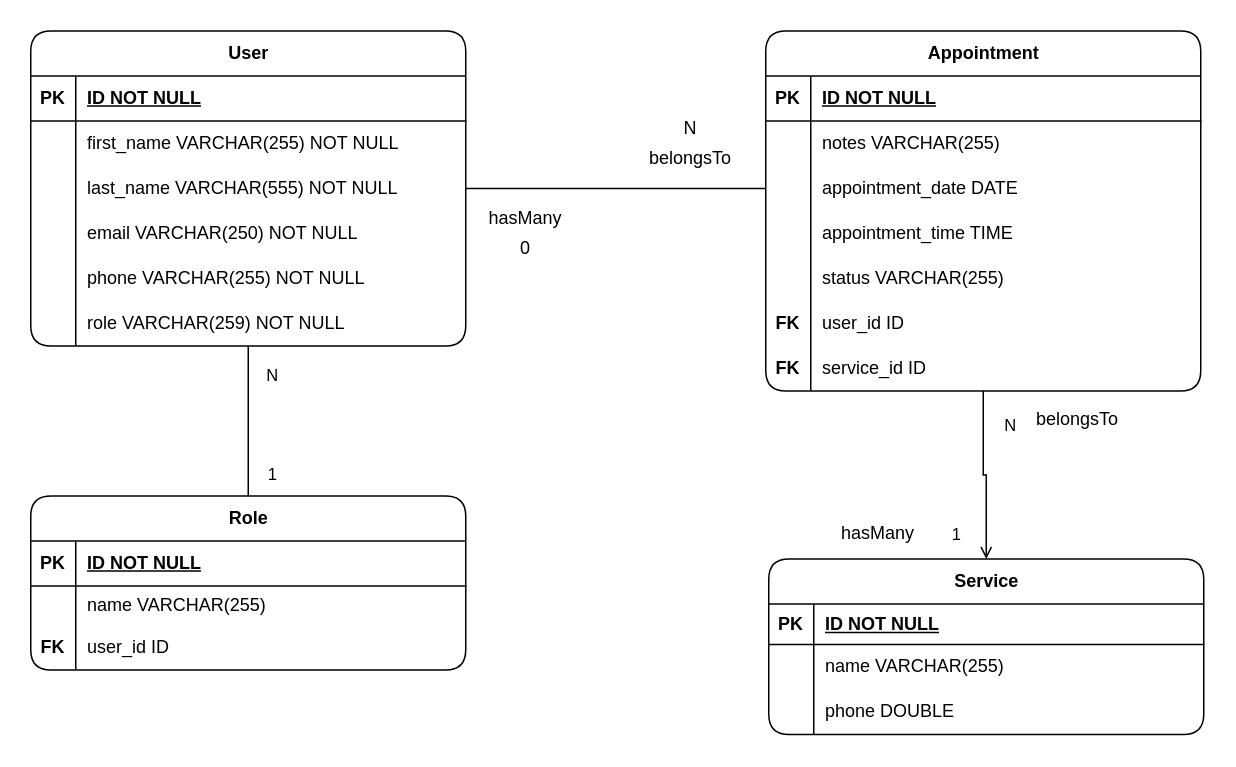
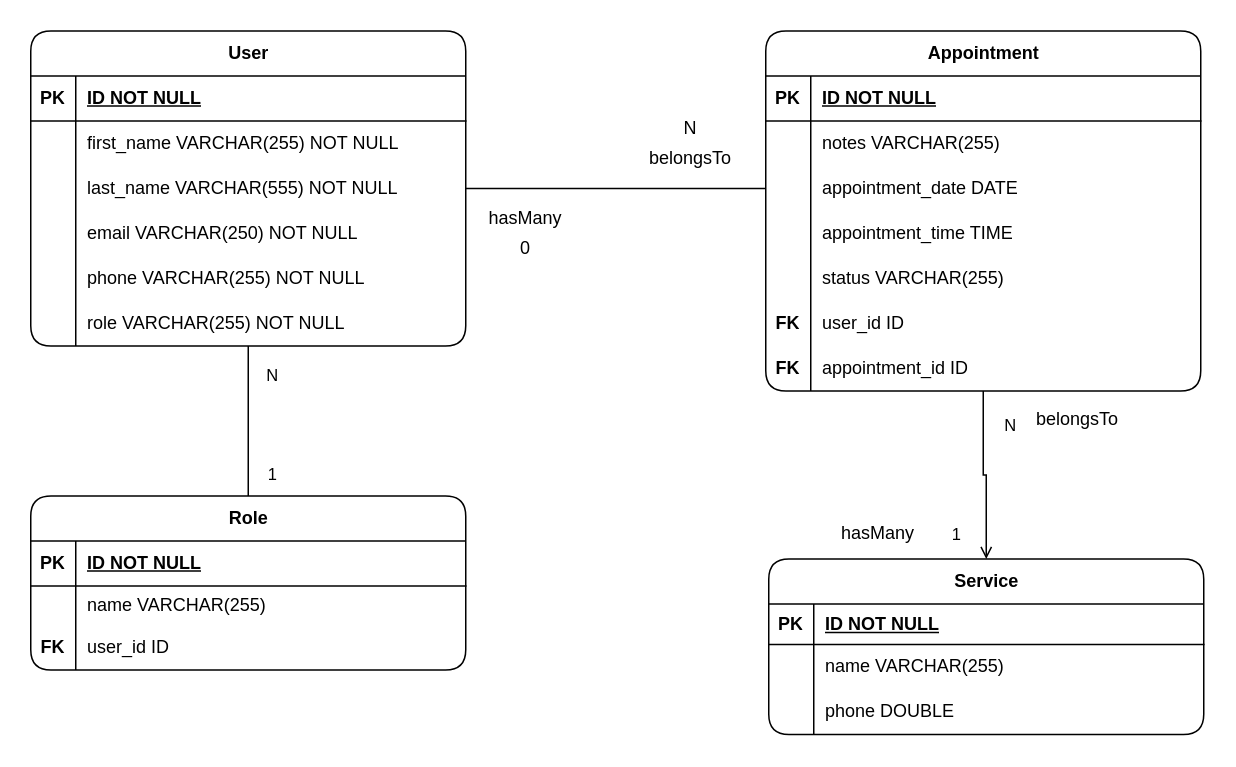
node "role VARCHAR(259) NOT NULL": label "role VARCHAR(259) NOT NULL" -> "role VARCHAR(255) NOT NULL"
node "service_id ID": label "service_id ID" -> "appointment_id ID"
